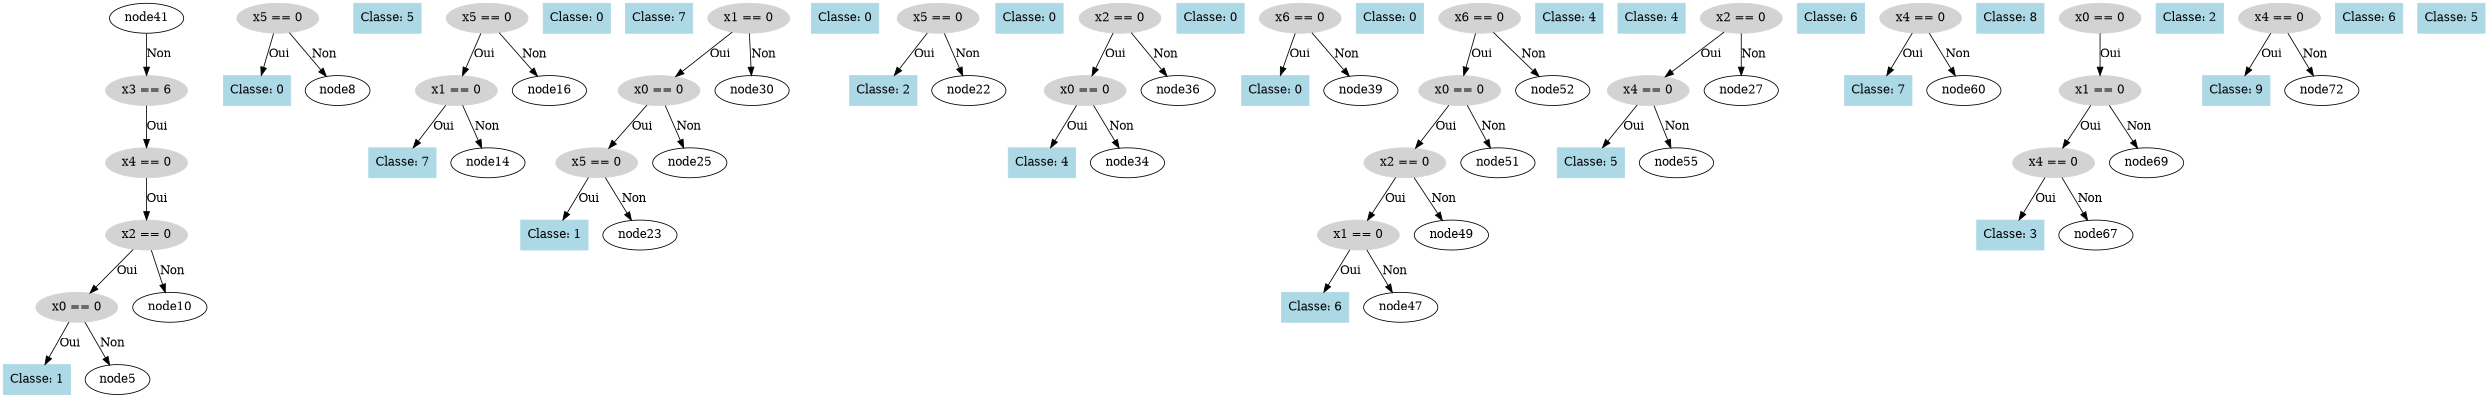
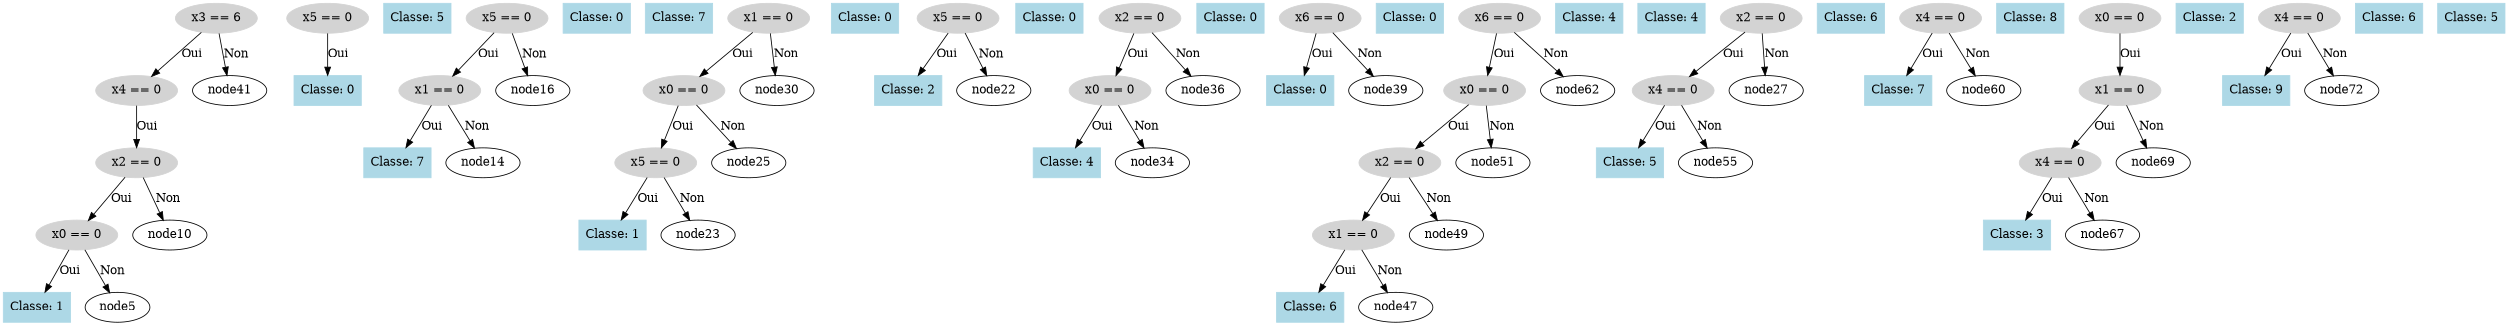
edge "node41" -> "x3 == 6": reversed
node "node8": removed
node "node52": label "node52" -> "node62"
